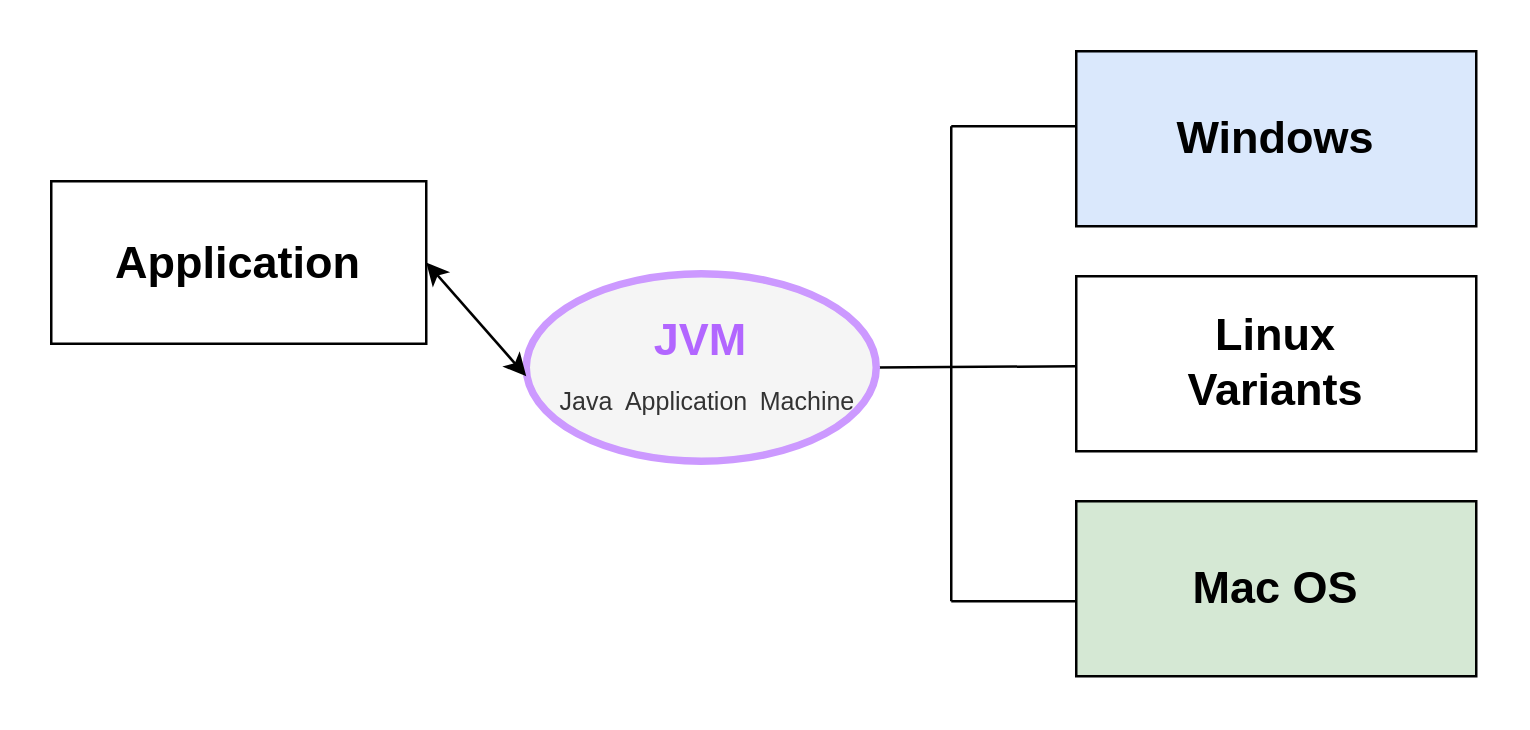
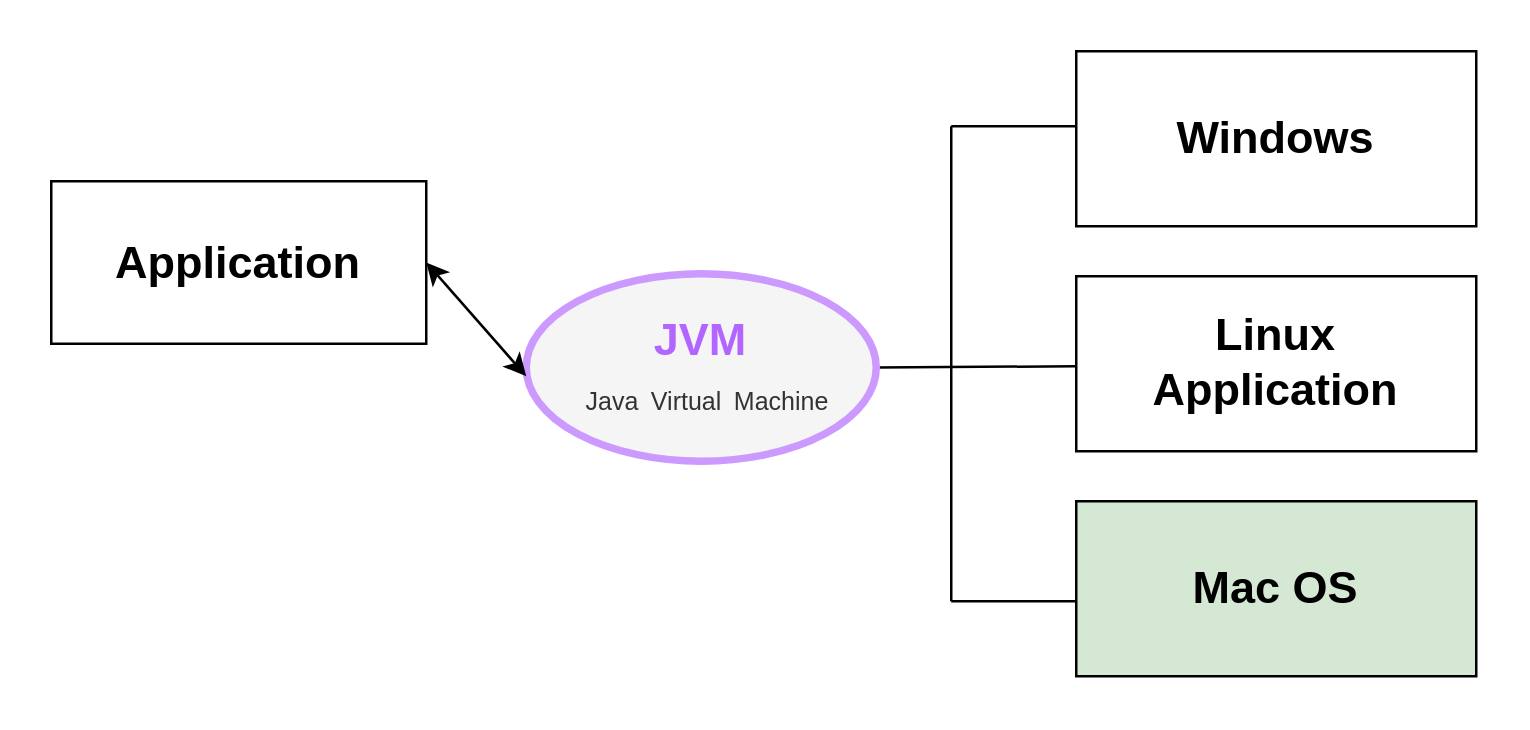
node "Windows": fillcolor #dae8fc -> #ffffff
node "Linux Variants": label "Linux Variants" -> "Linux Application"
node "JVM Java Application Machine": label "JVM Java Application Machine" -> "JVM Java Virtual Machine"
